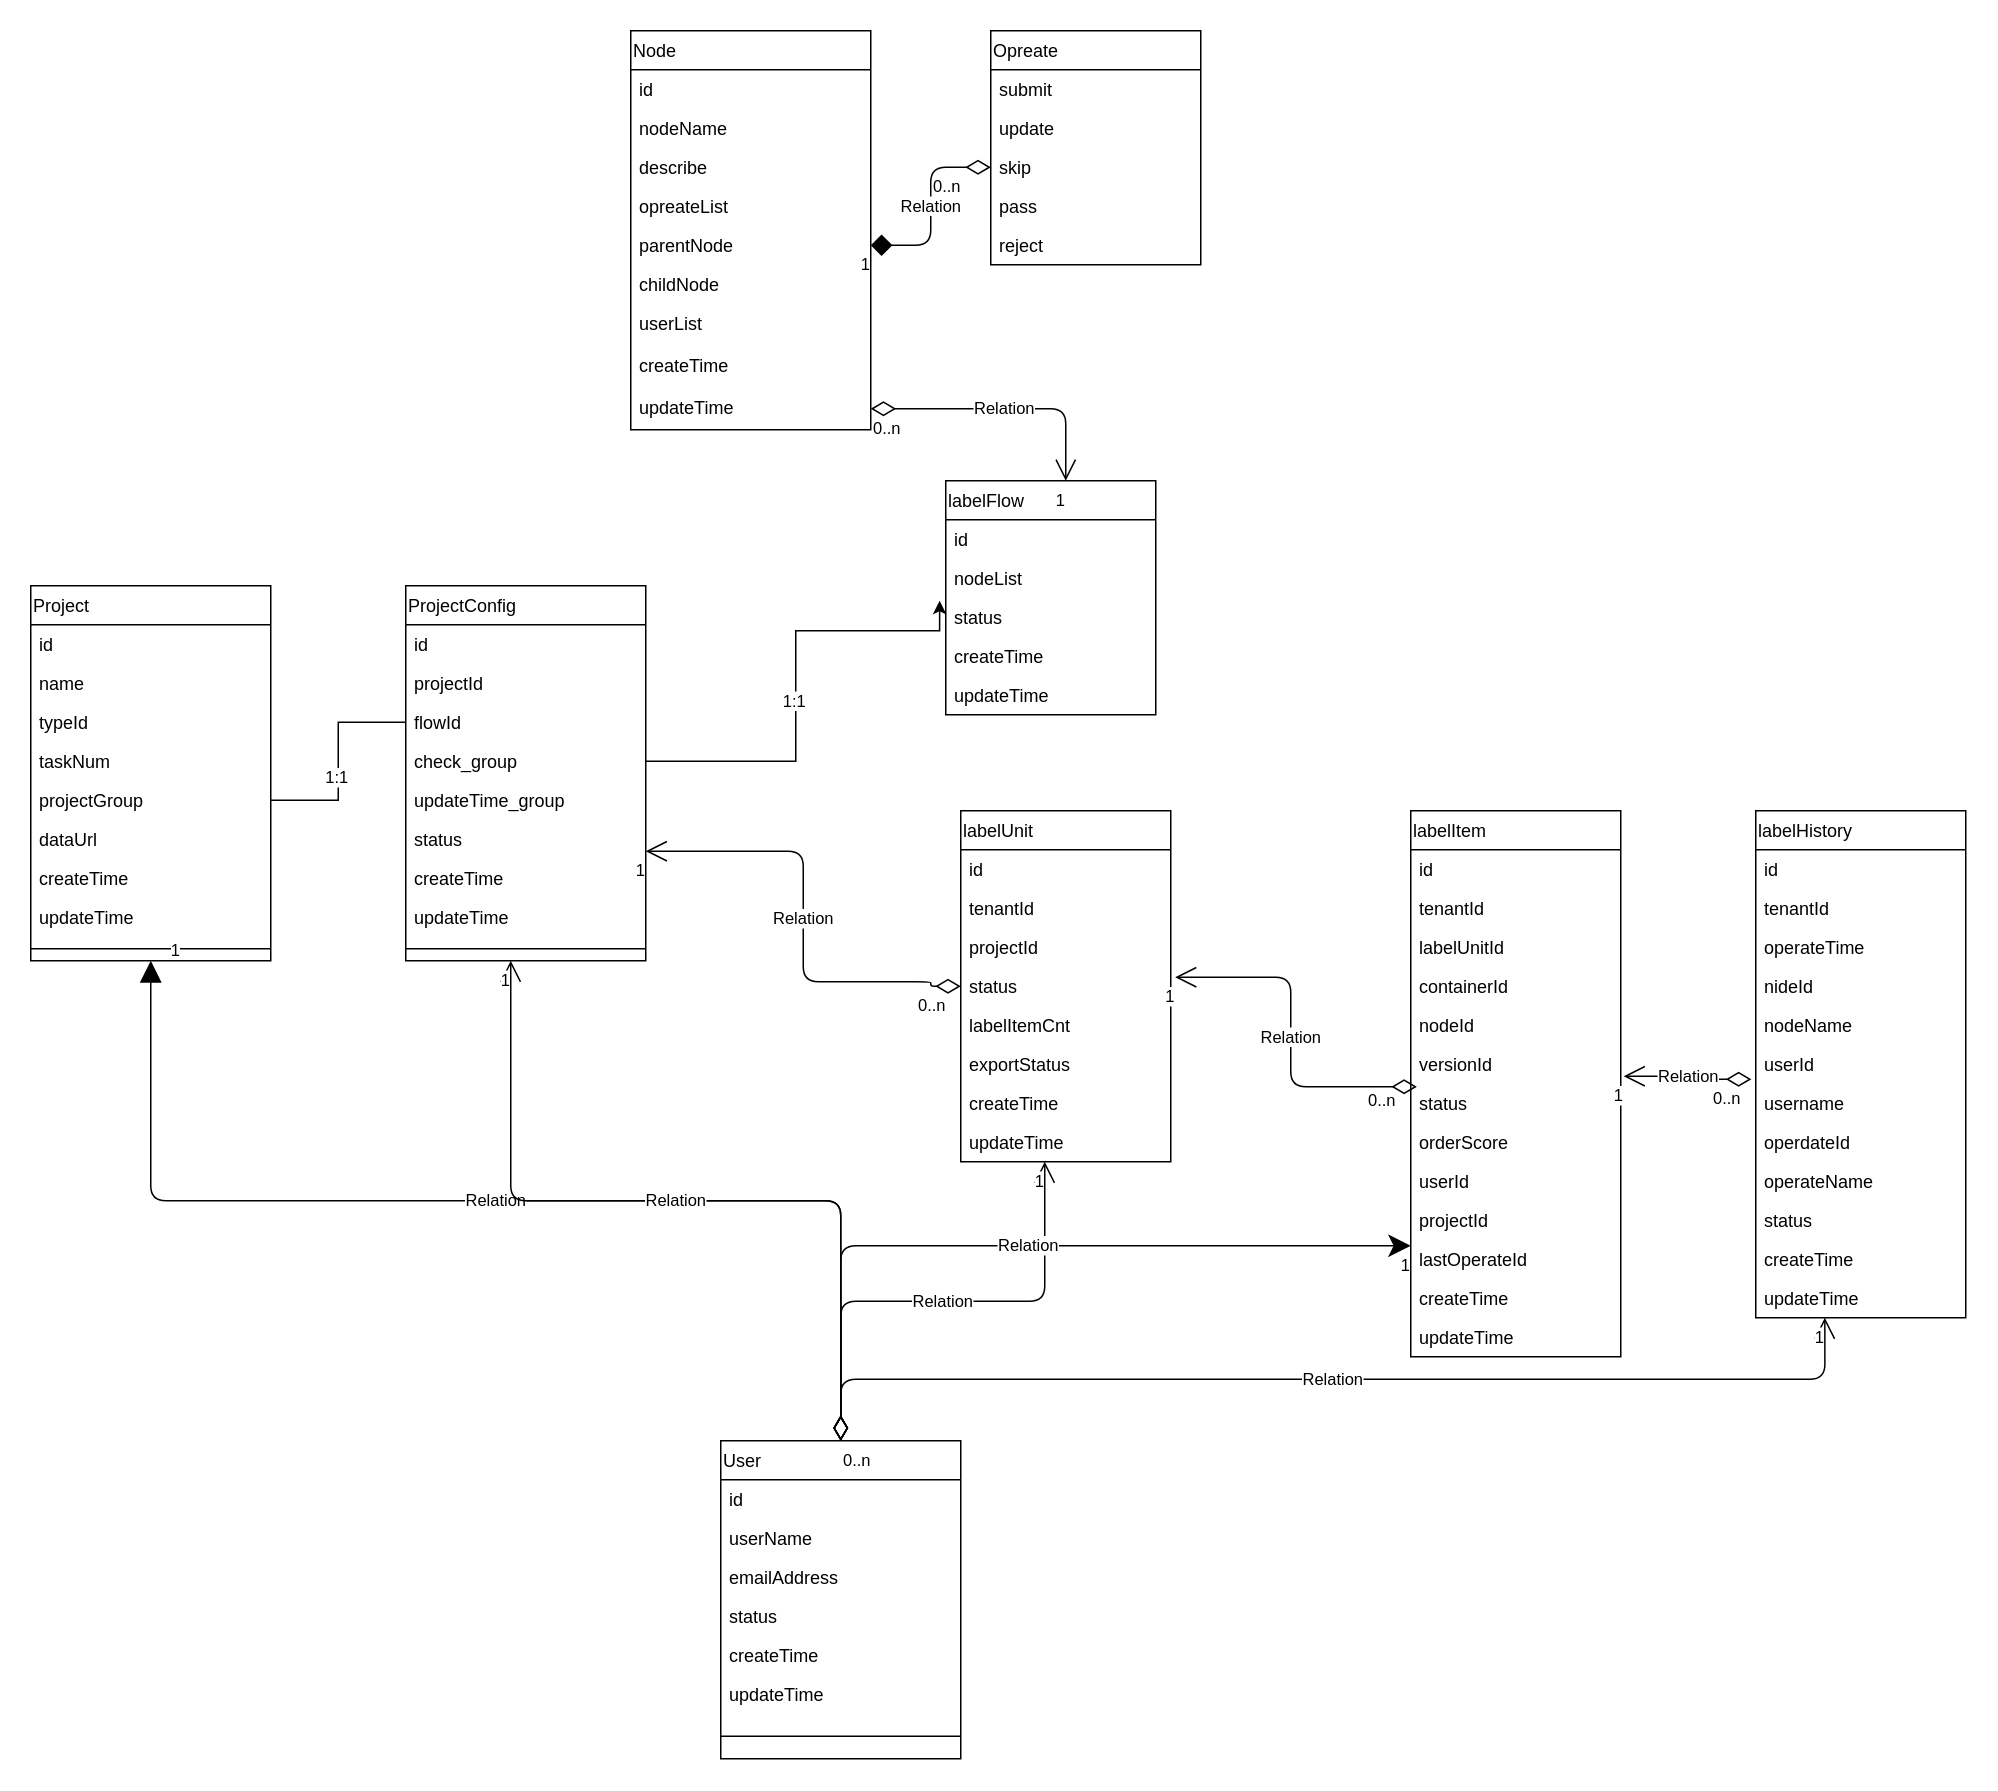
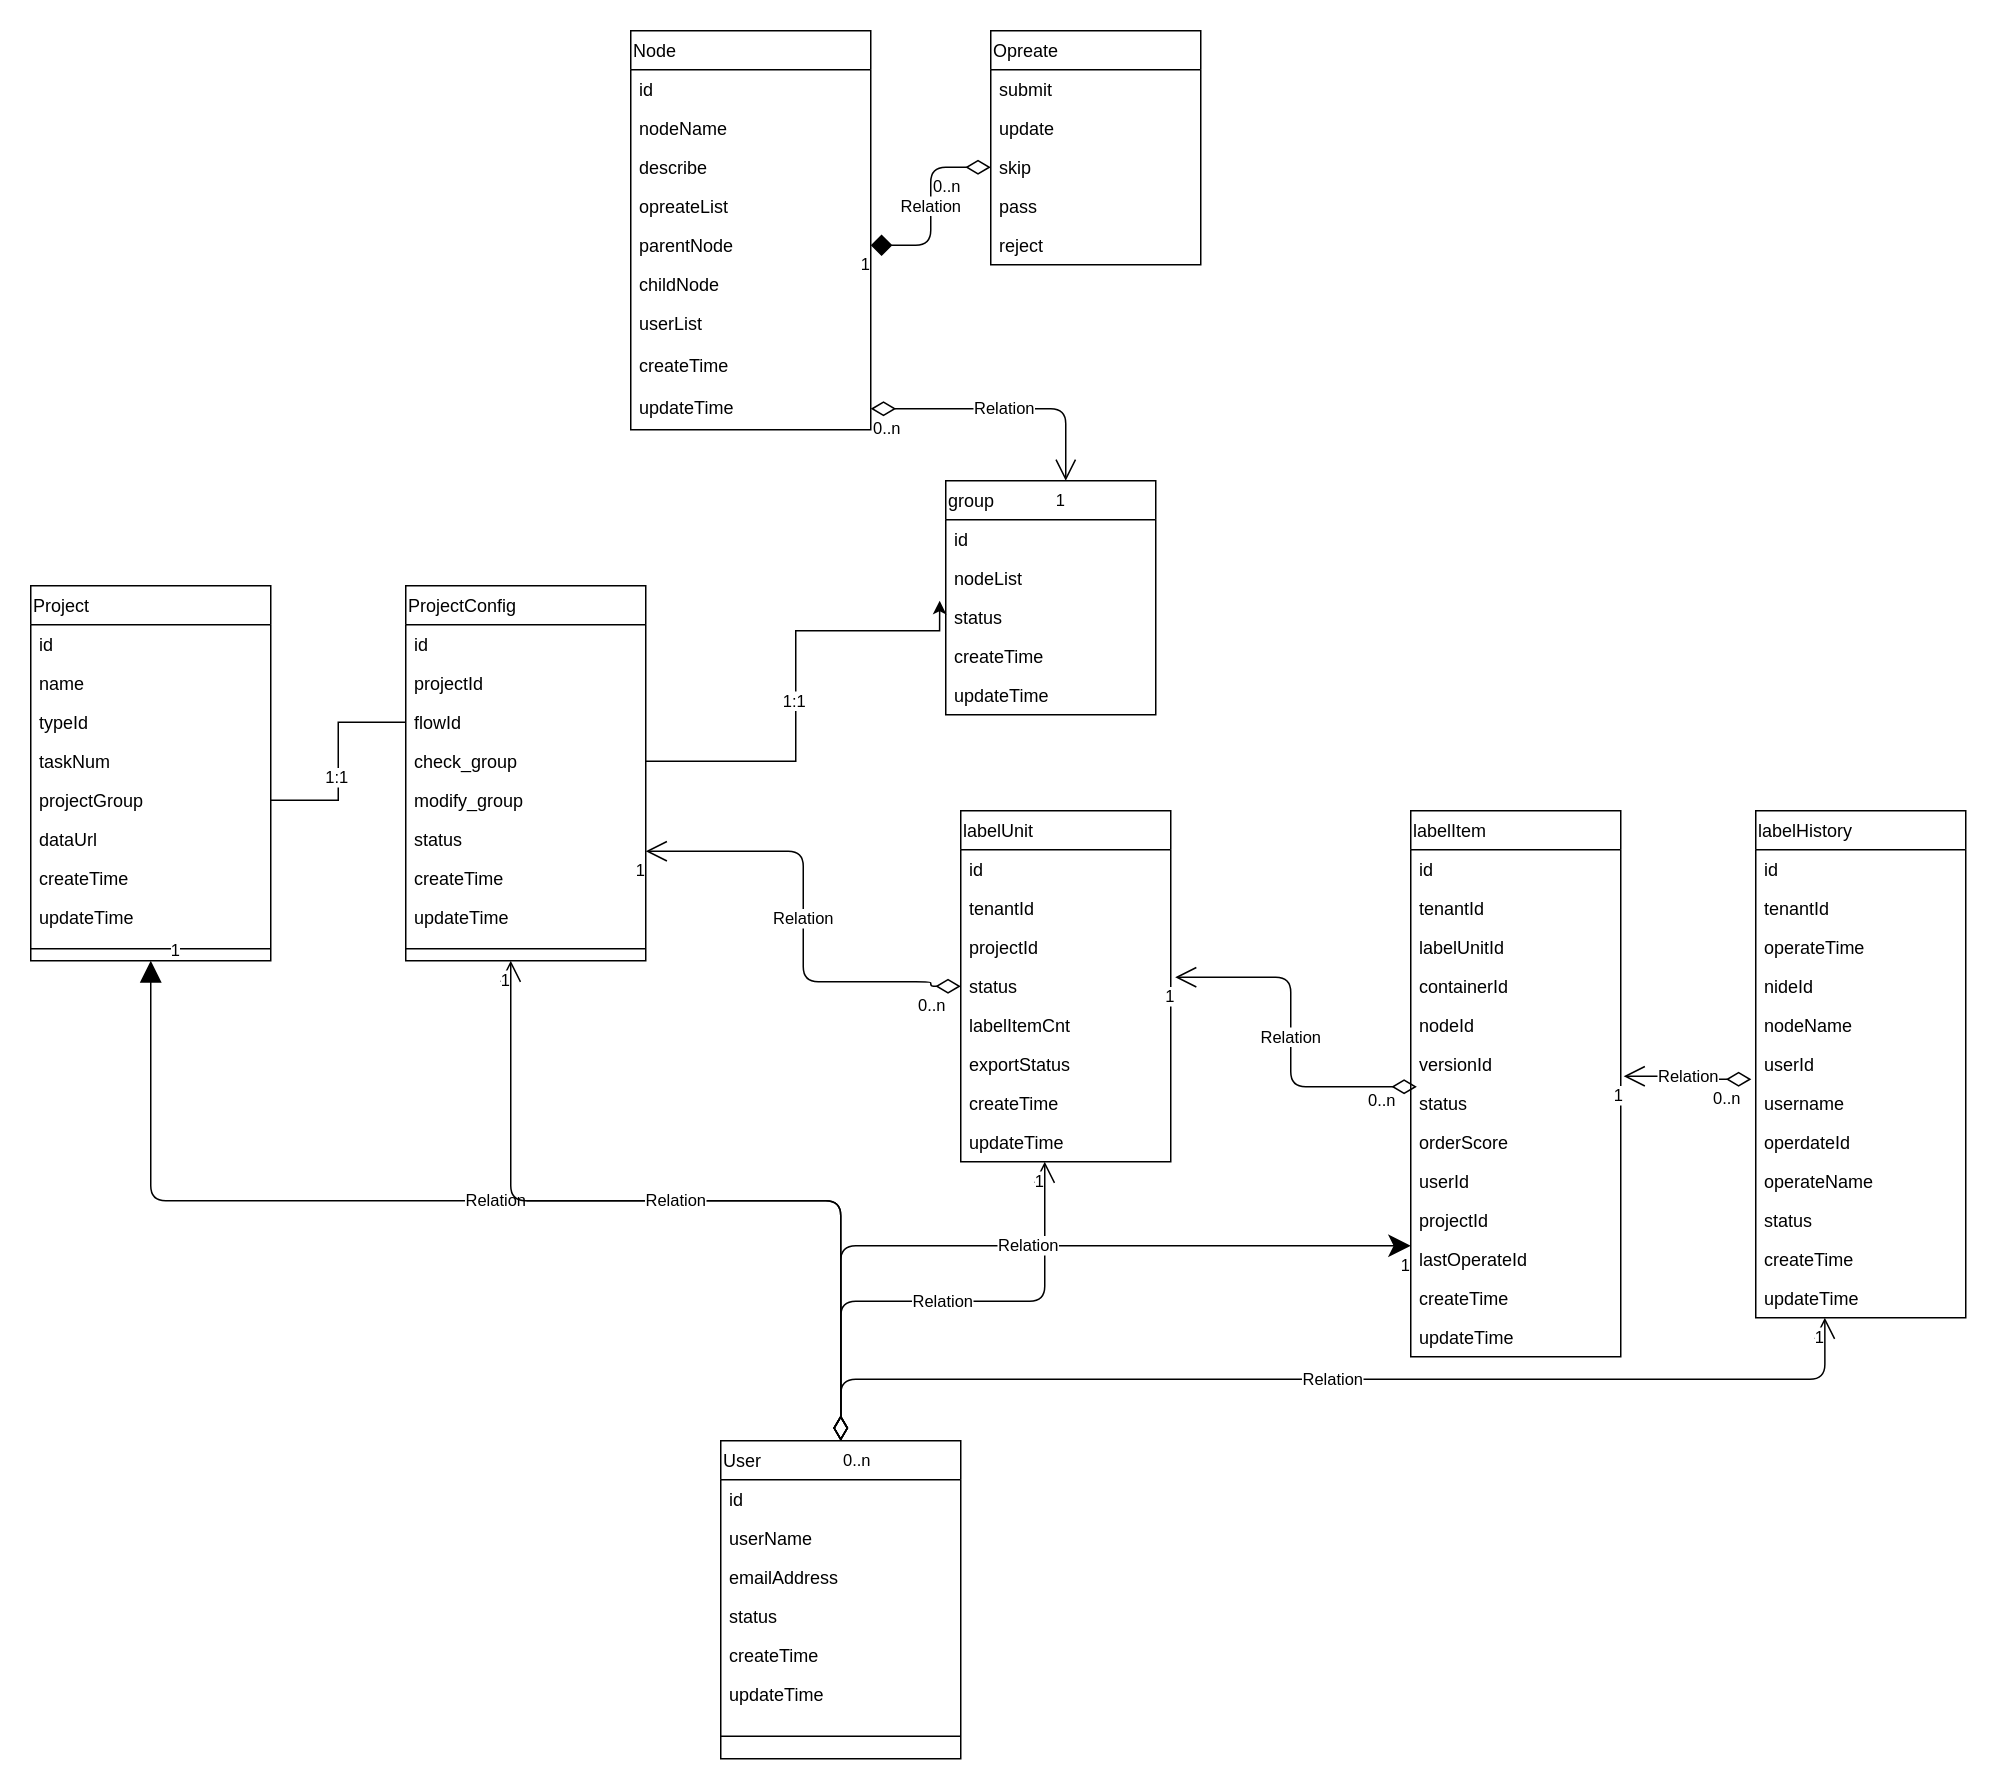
node "labelFlow": label "labelFlow" -> "group"
node "updateTime_group": label "updateTime_group" -> "modify_group"
